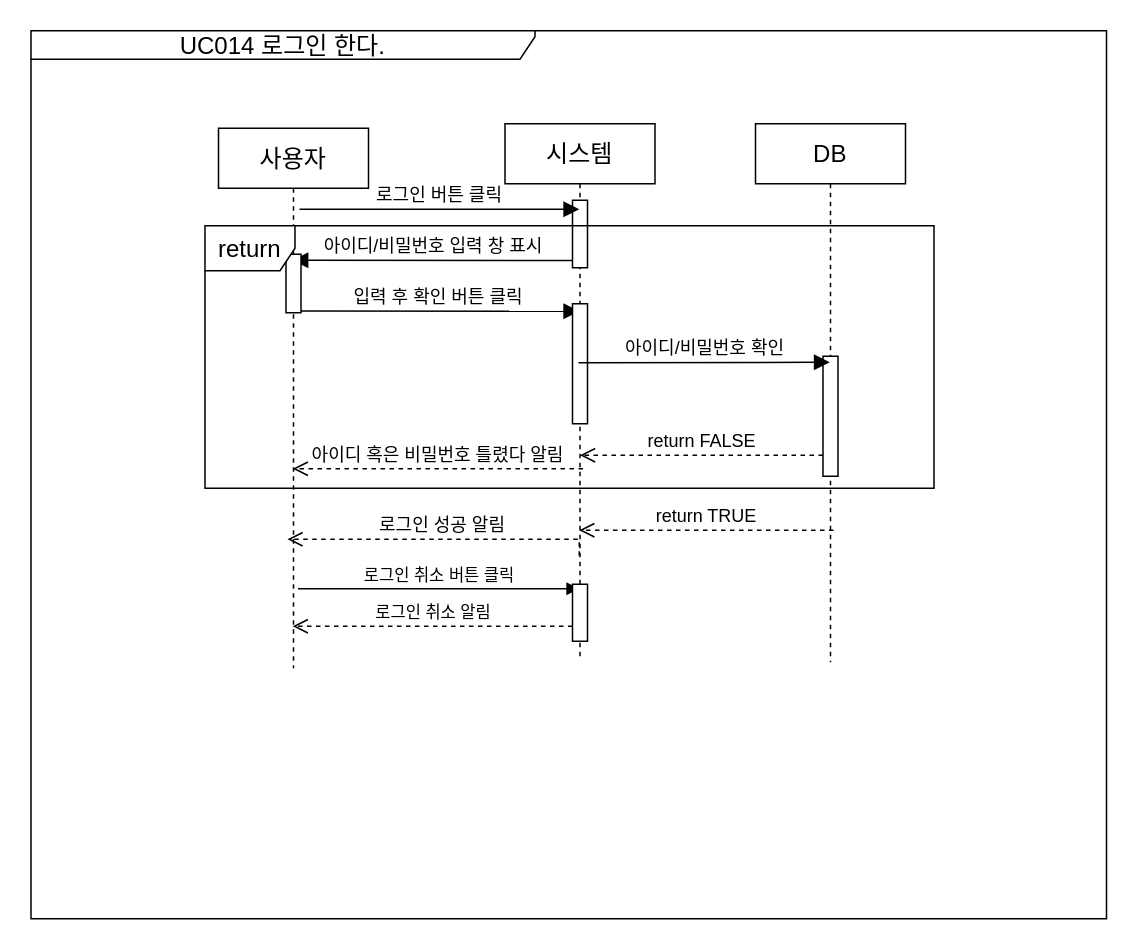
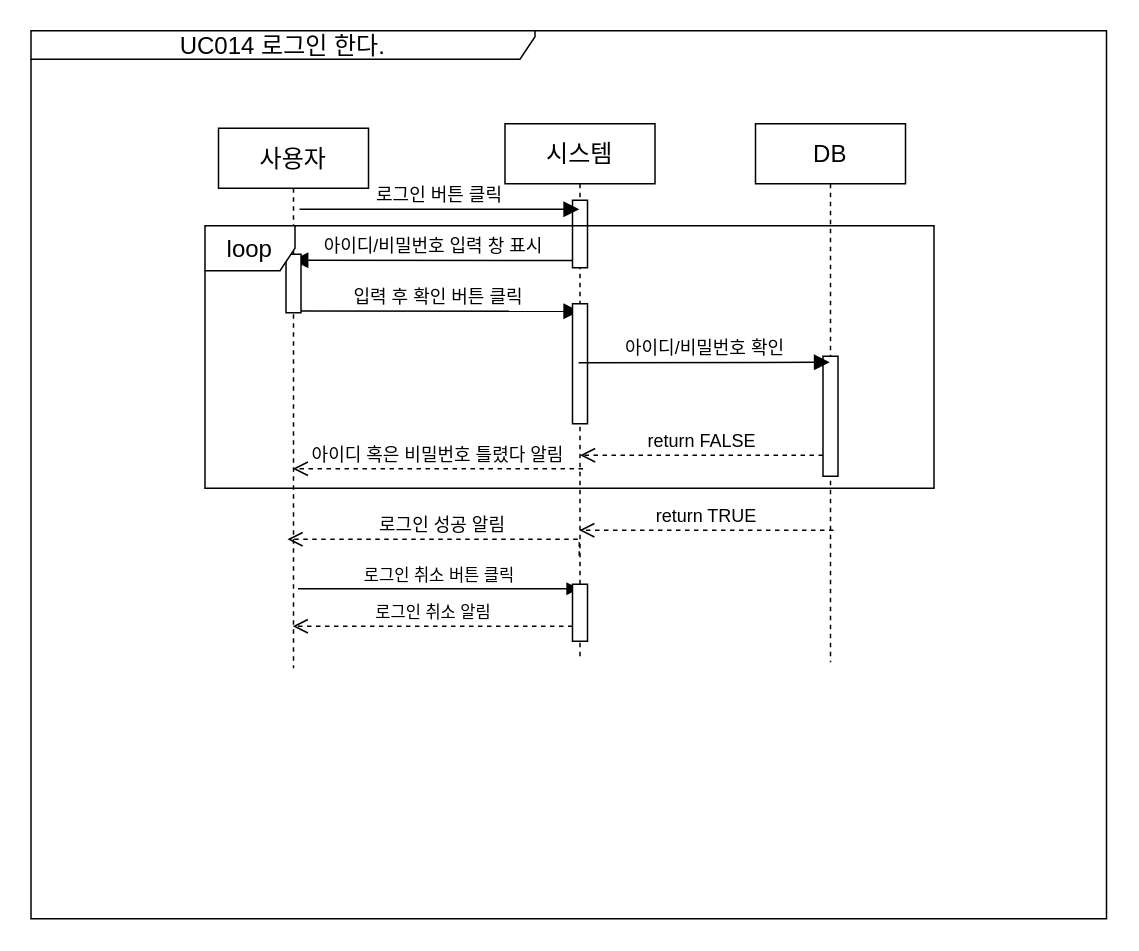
node "return": label "return" -> "loop"
